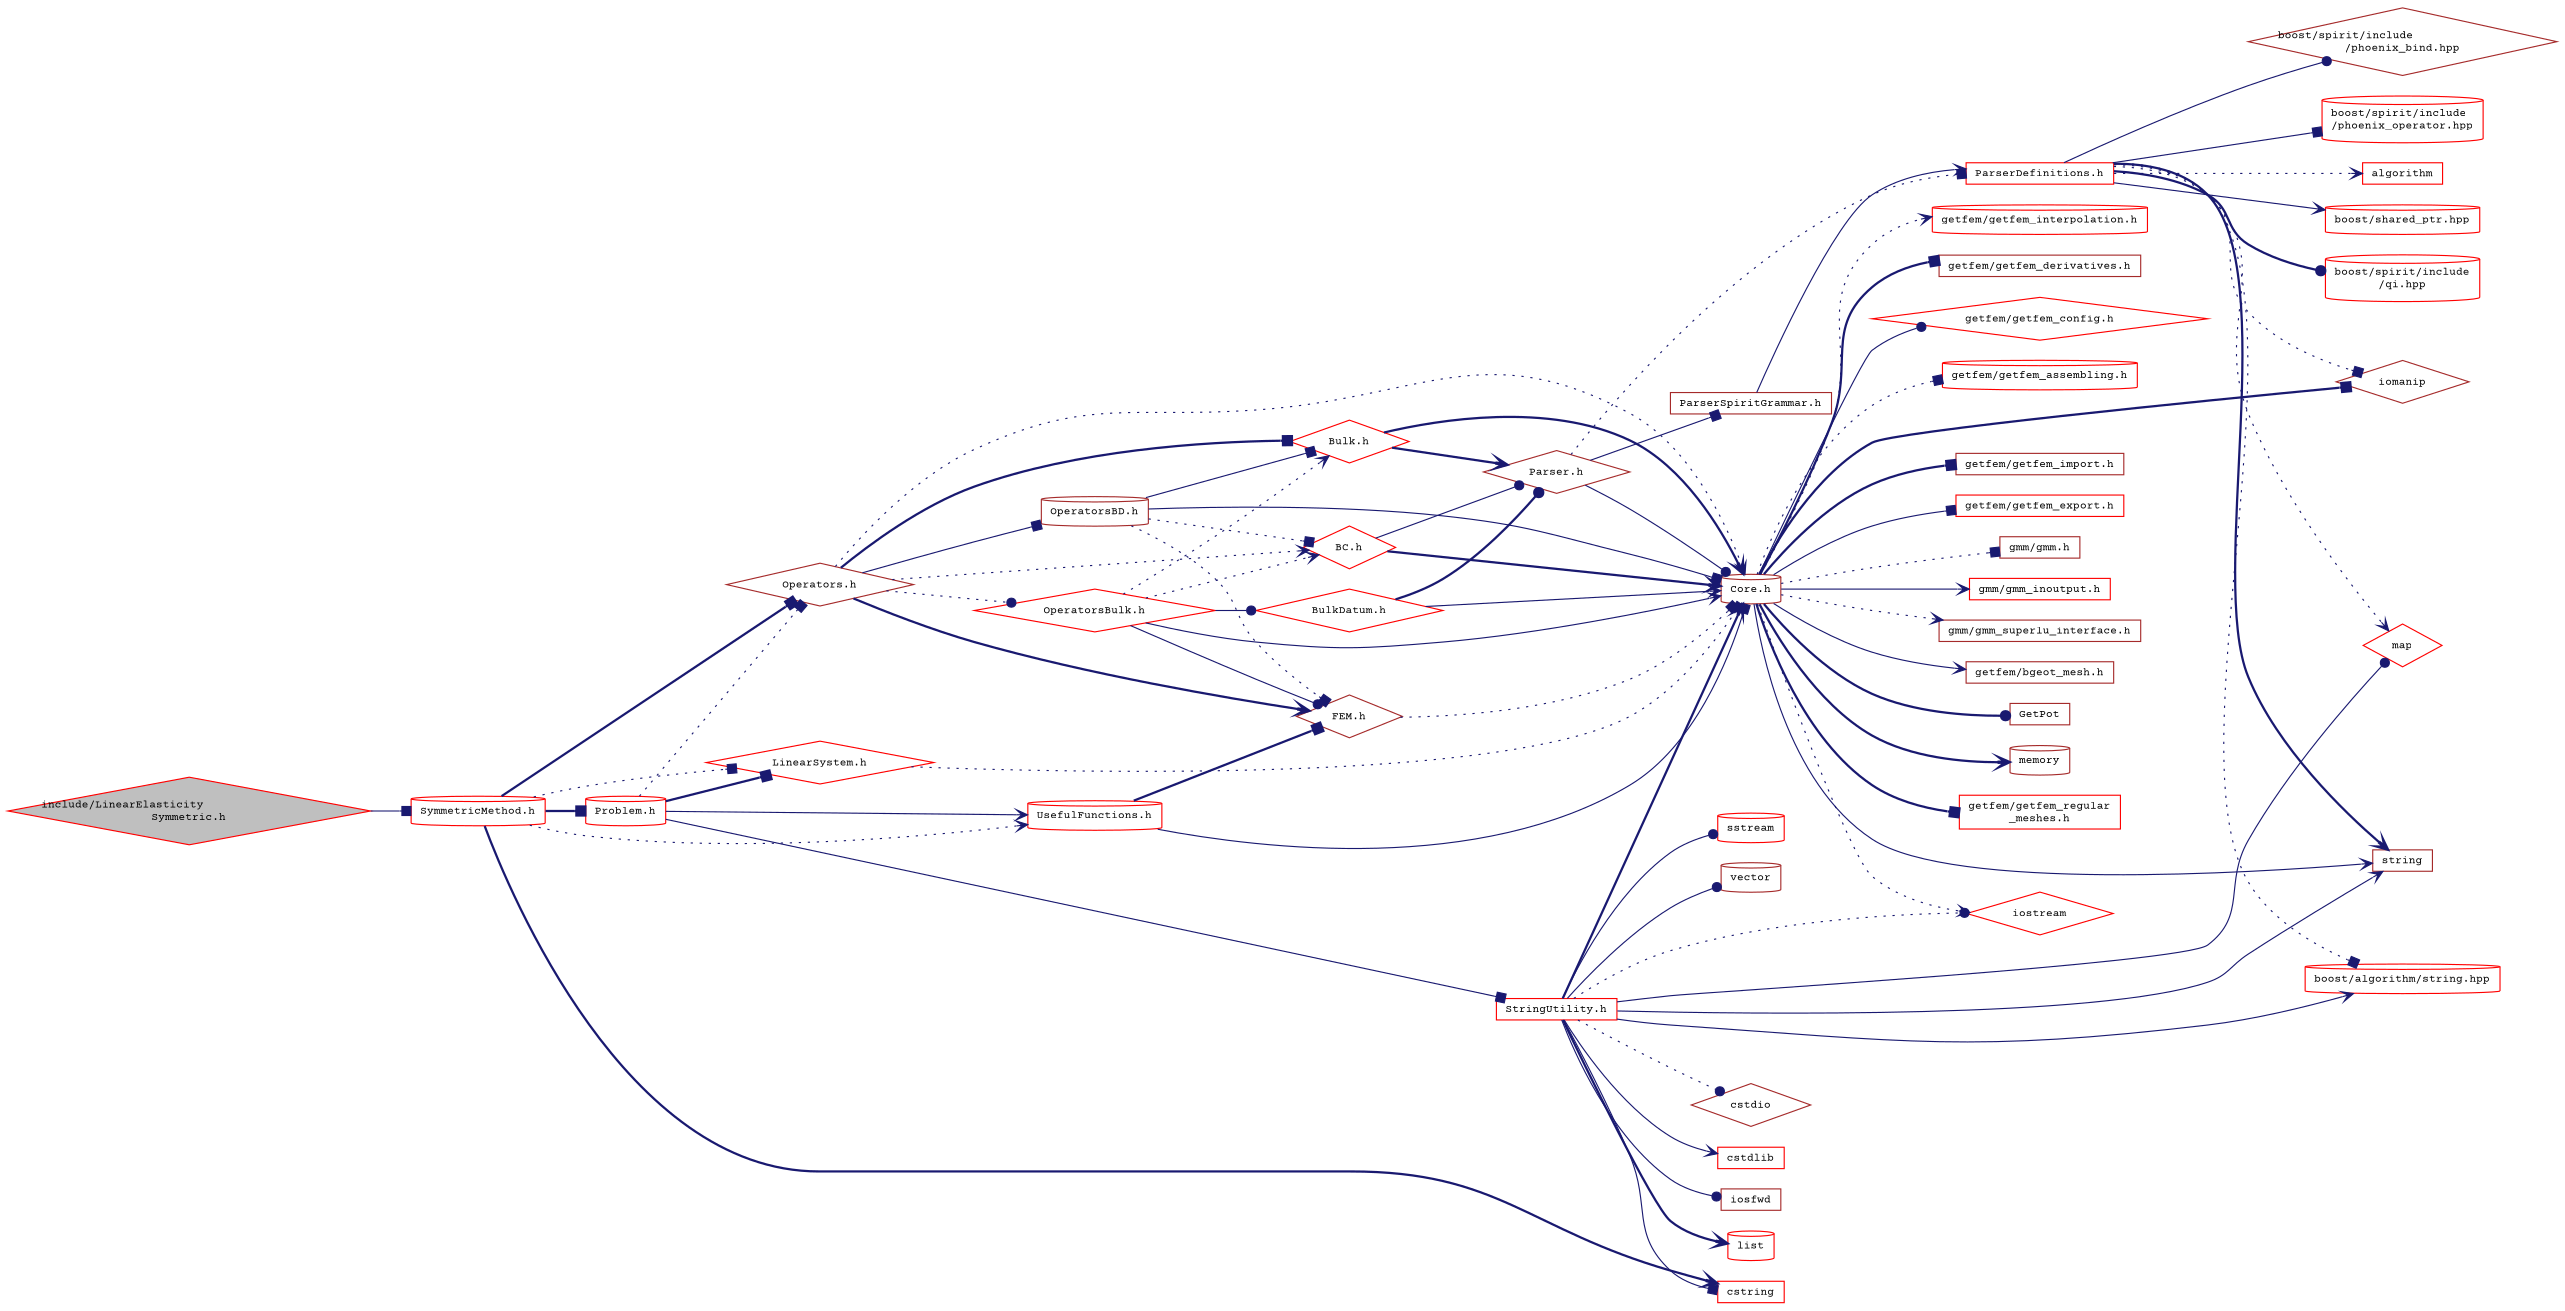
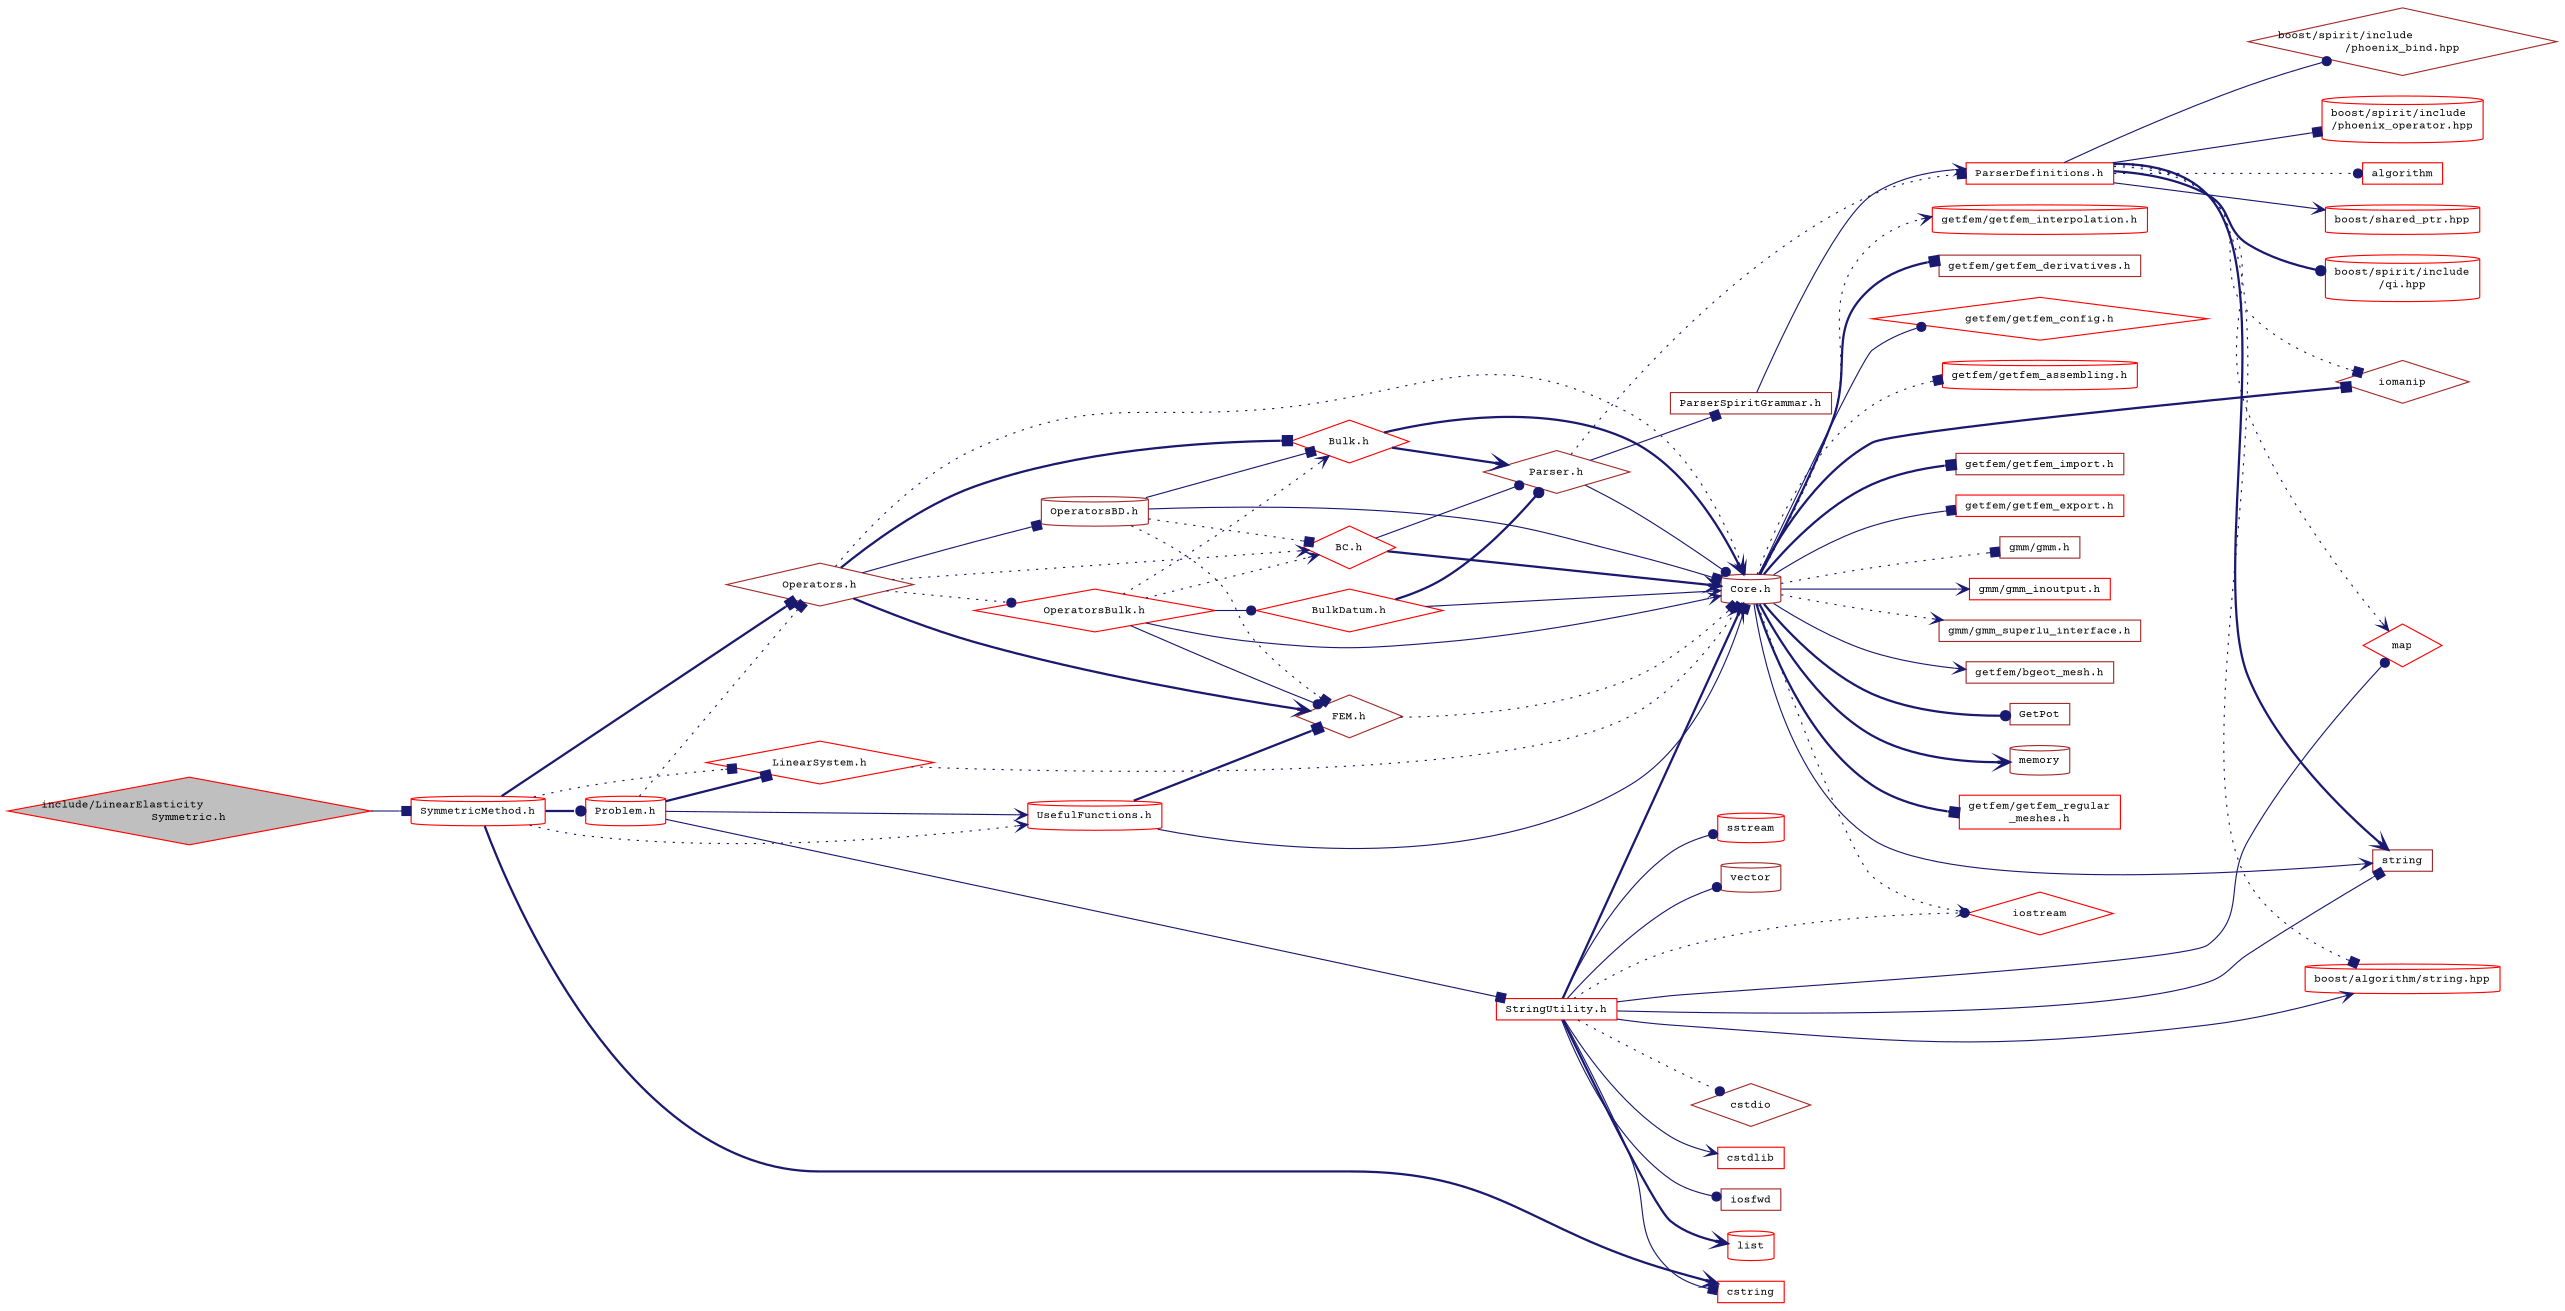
edge "ParserDefinitions.h" -> "algorithm": arrowhead vee -> dot
edge "SymmetricMethod.h" -> "Problem.h": arrowhead box -> dot
edge "StringUtility.h" -> "string": arrowhead vee -> box
